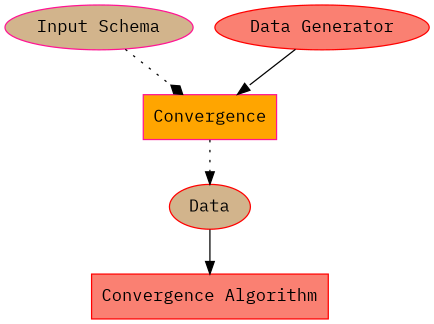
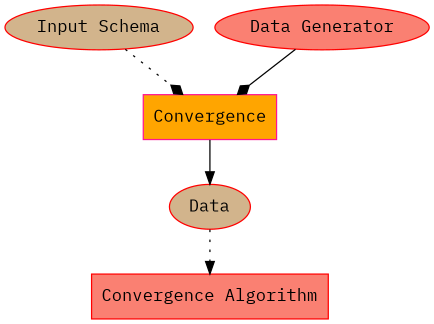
node "Input Schema": color deeppink -> red
edge "Data Generator" -> "Convergence": arrowhead normal -> diamond
edge "Convergence" -> "Data": style dotted -> solid
edge "Data" -> "Convergence Algorithm": style solid -> dotted
